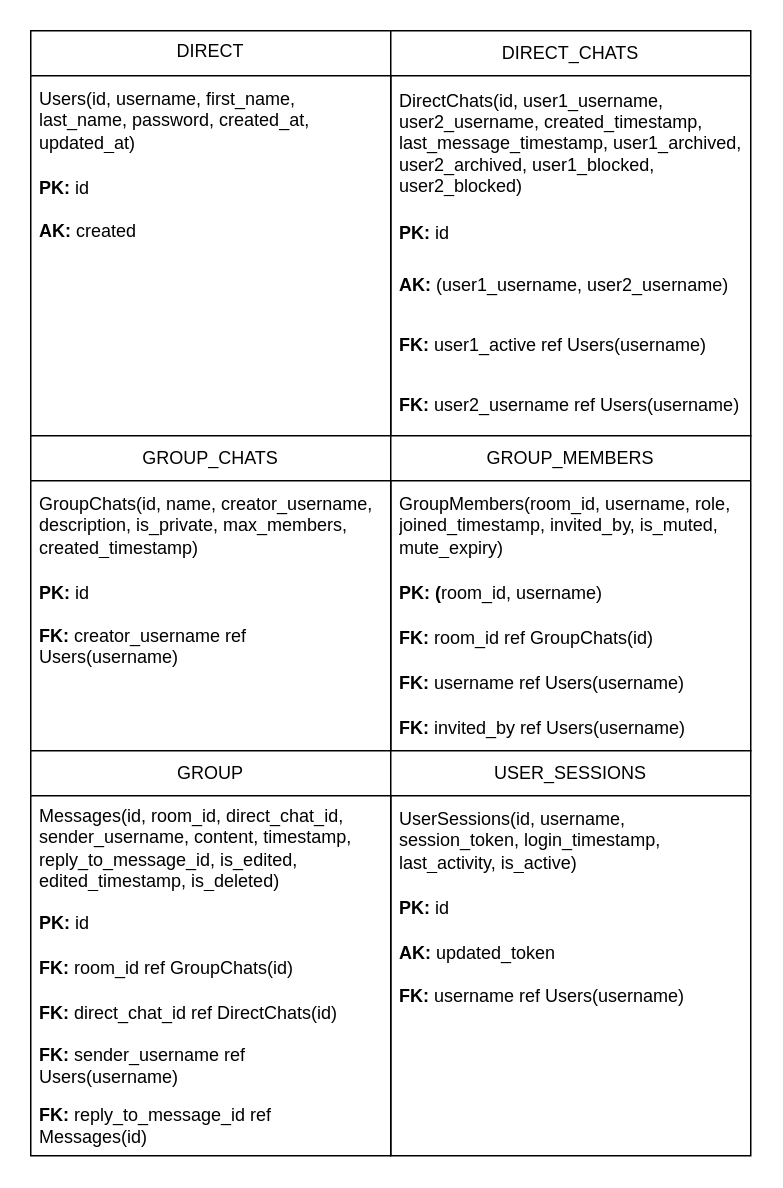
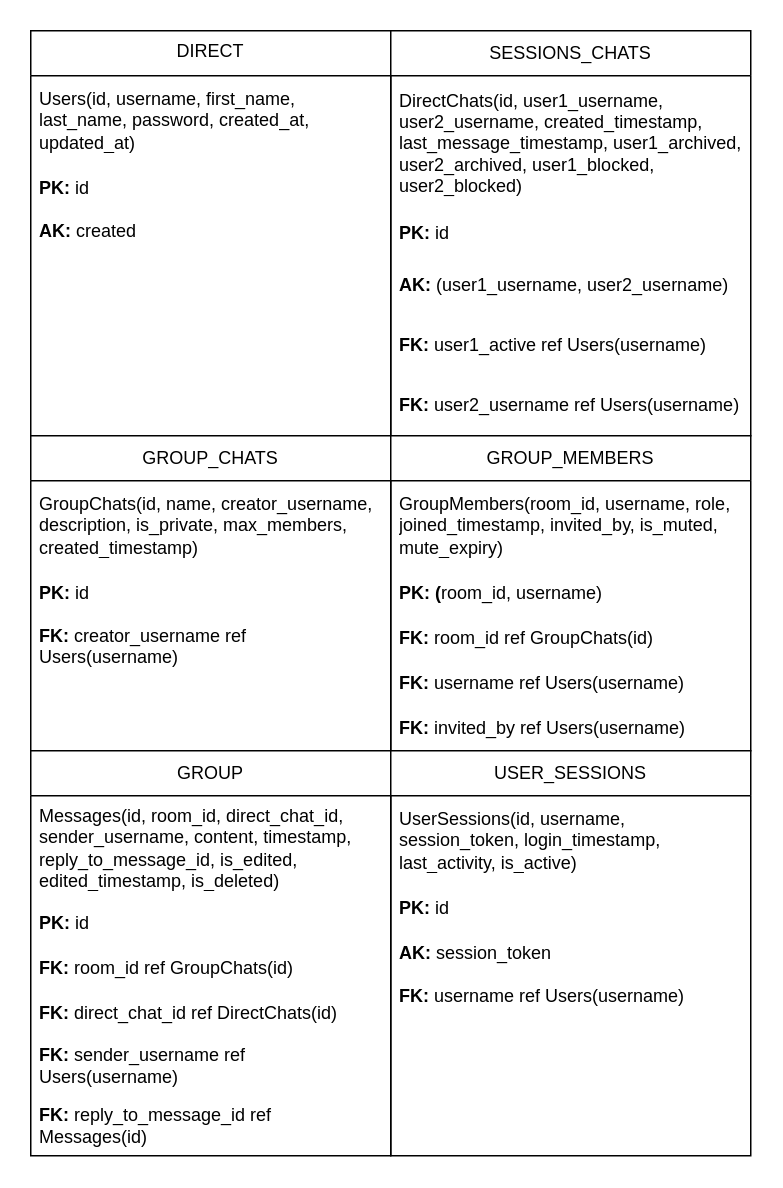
node "DIRECT_CHATS": label "DIRECT_CHATS" -> "SESSIONS_CHATS"
node "AK: updated_token": label "AK: updated_token" -> "AK: session_token"
